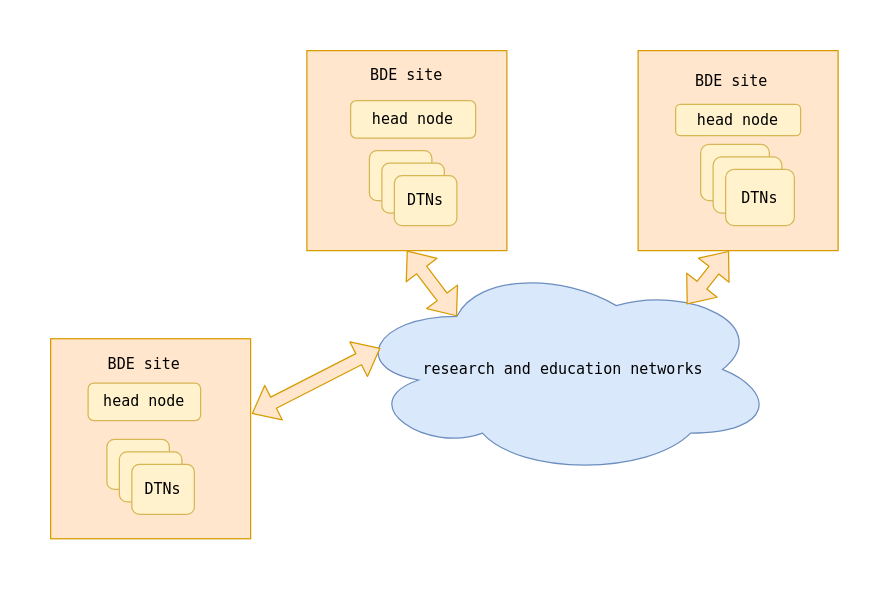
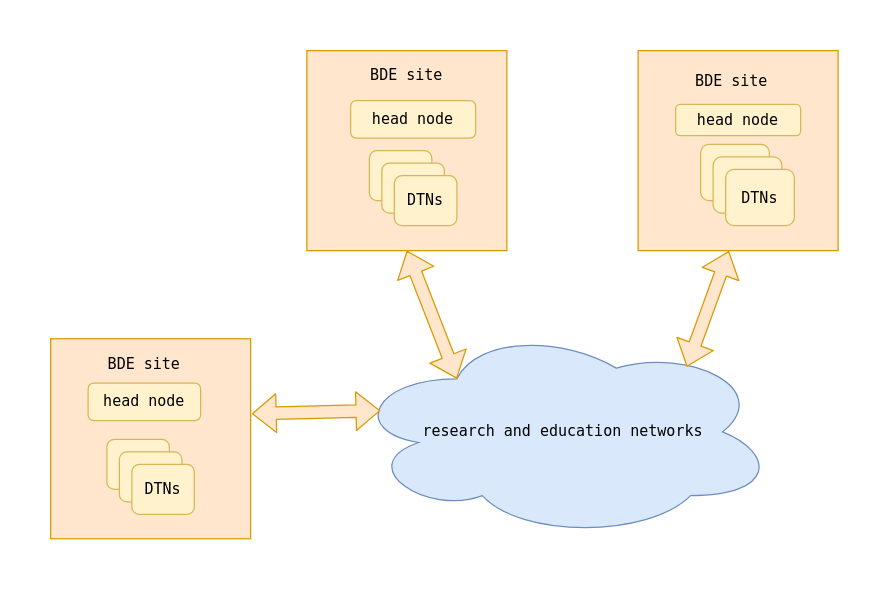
node "research and education networks": moved (563, 369) -> (563, 432)
